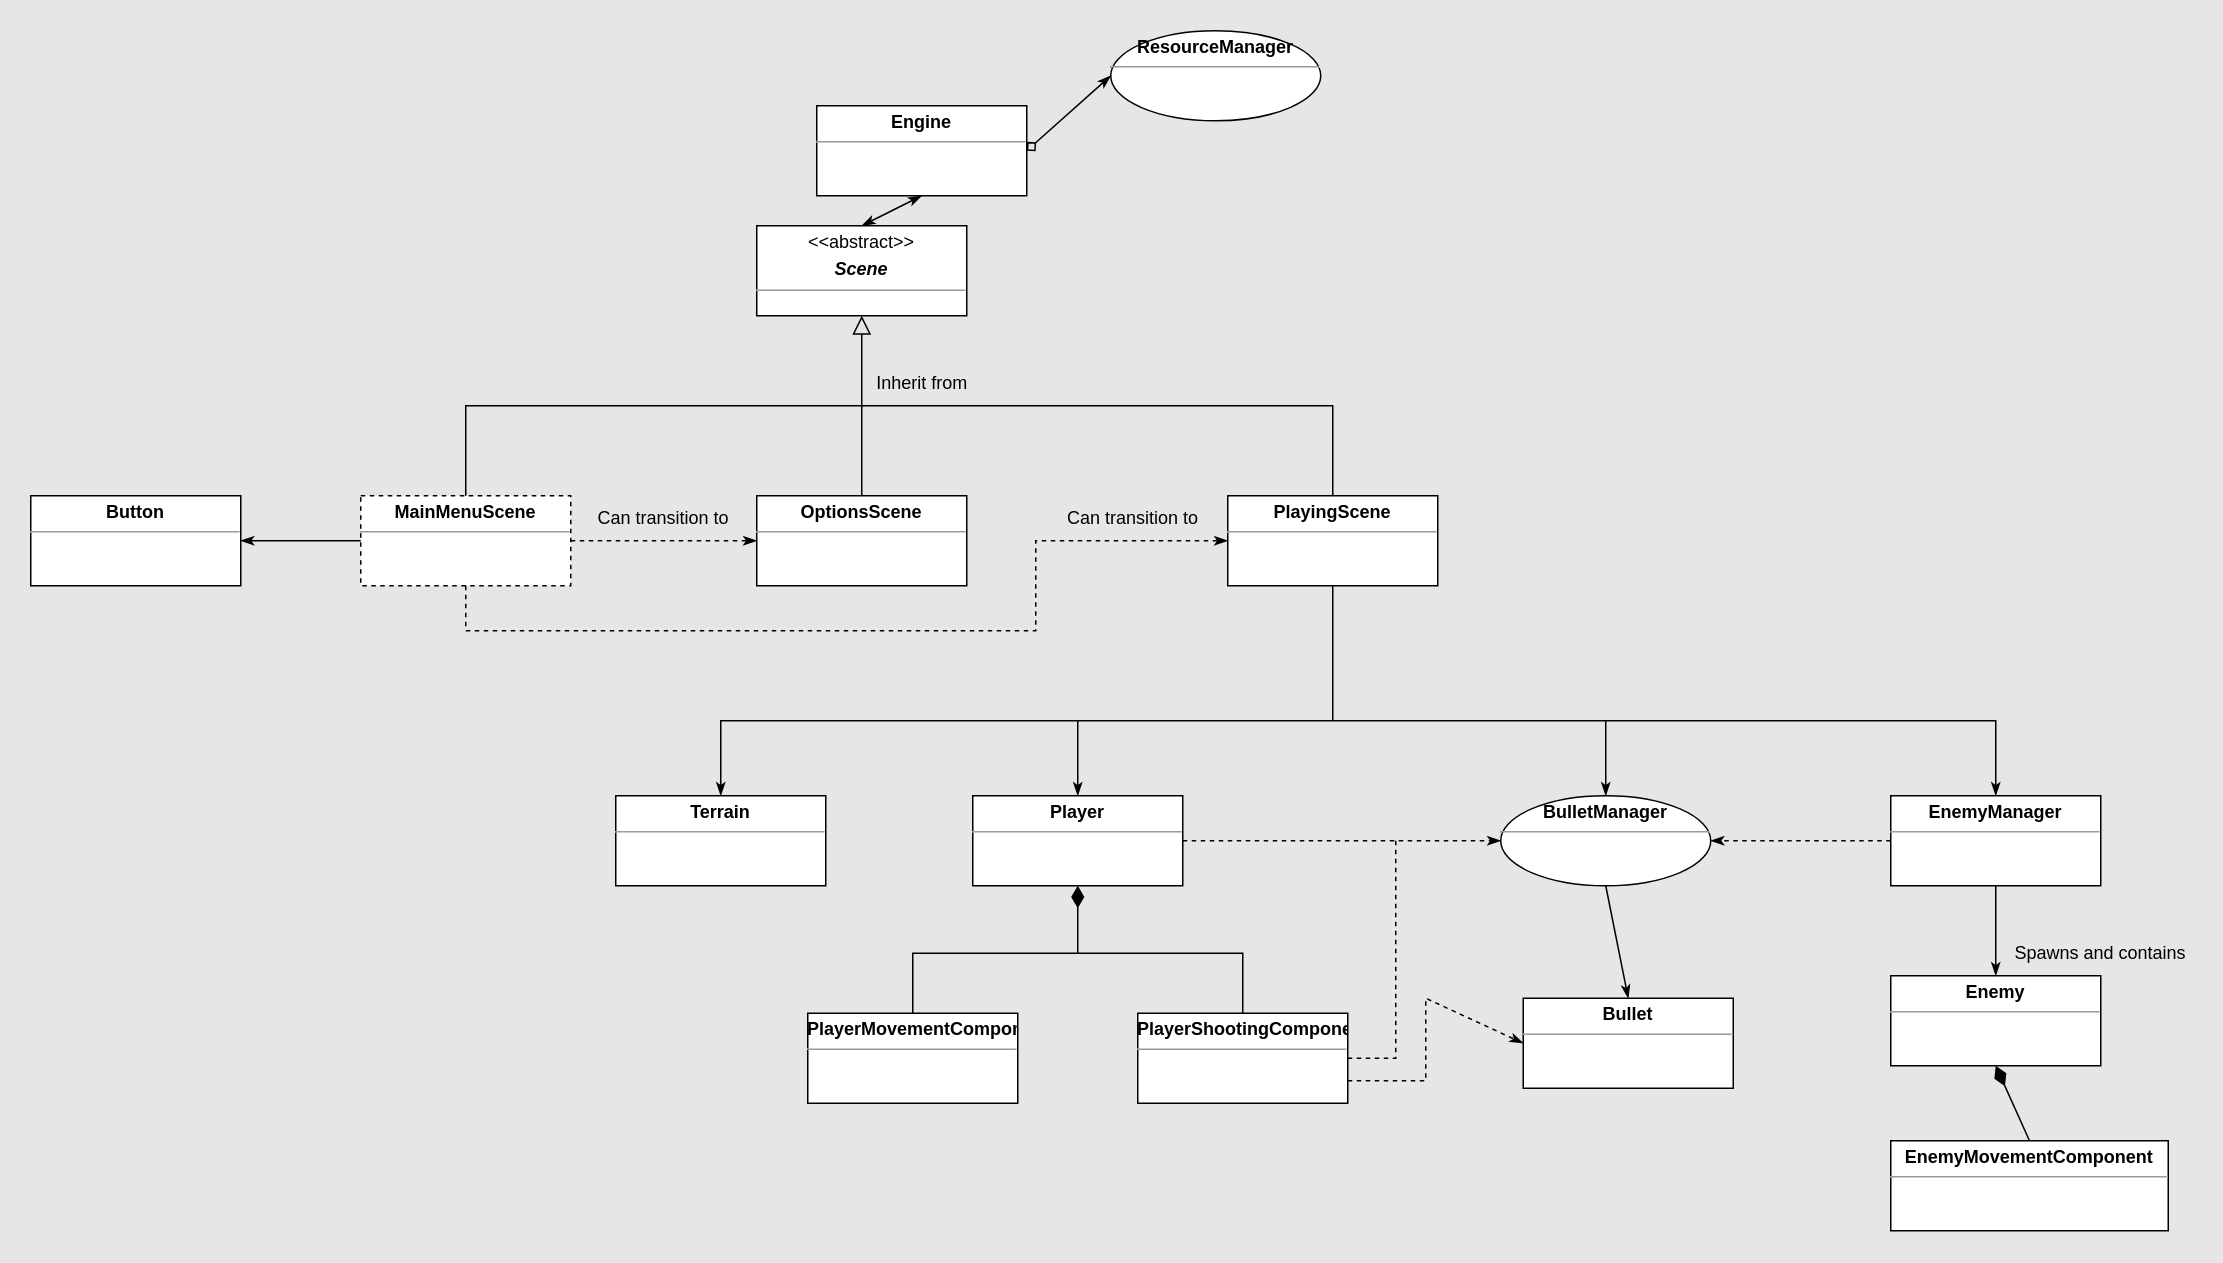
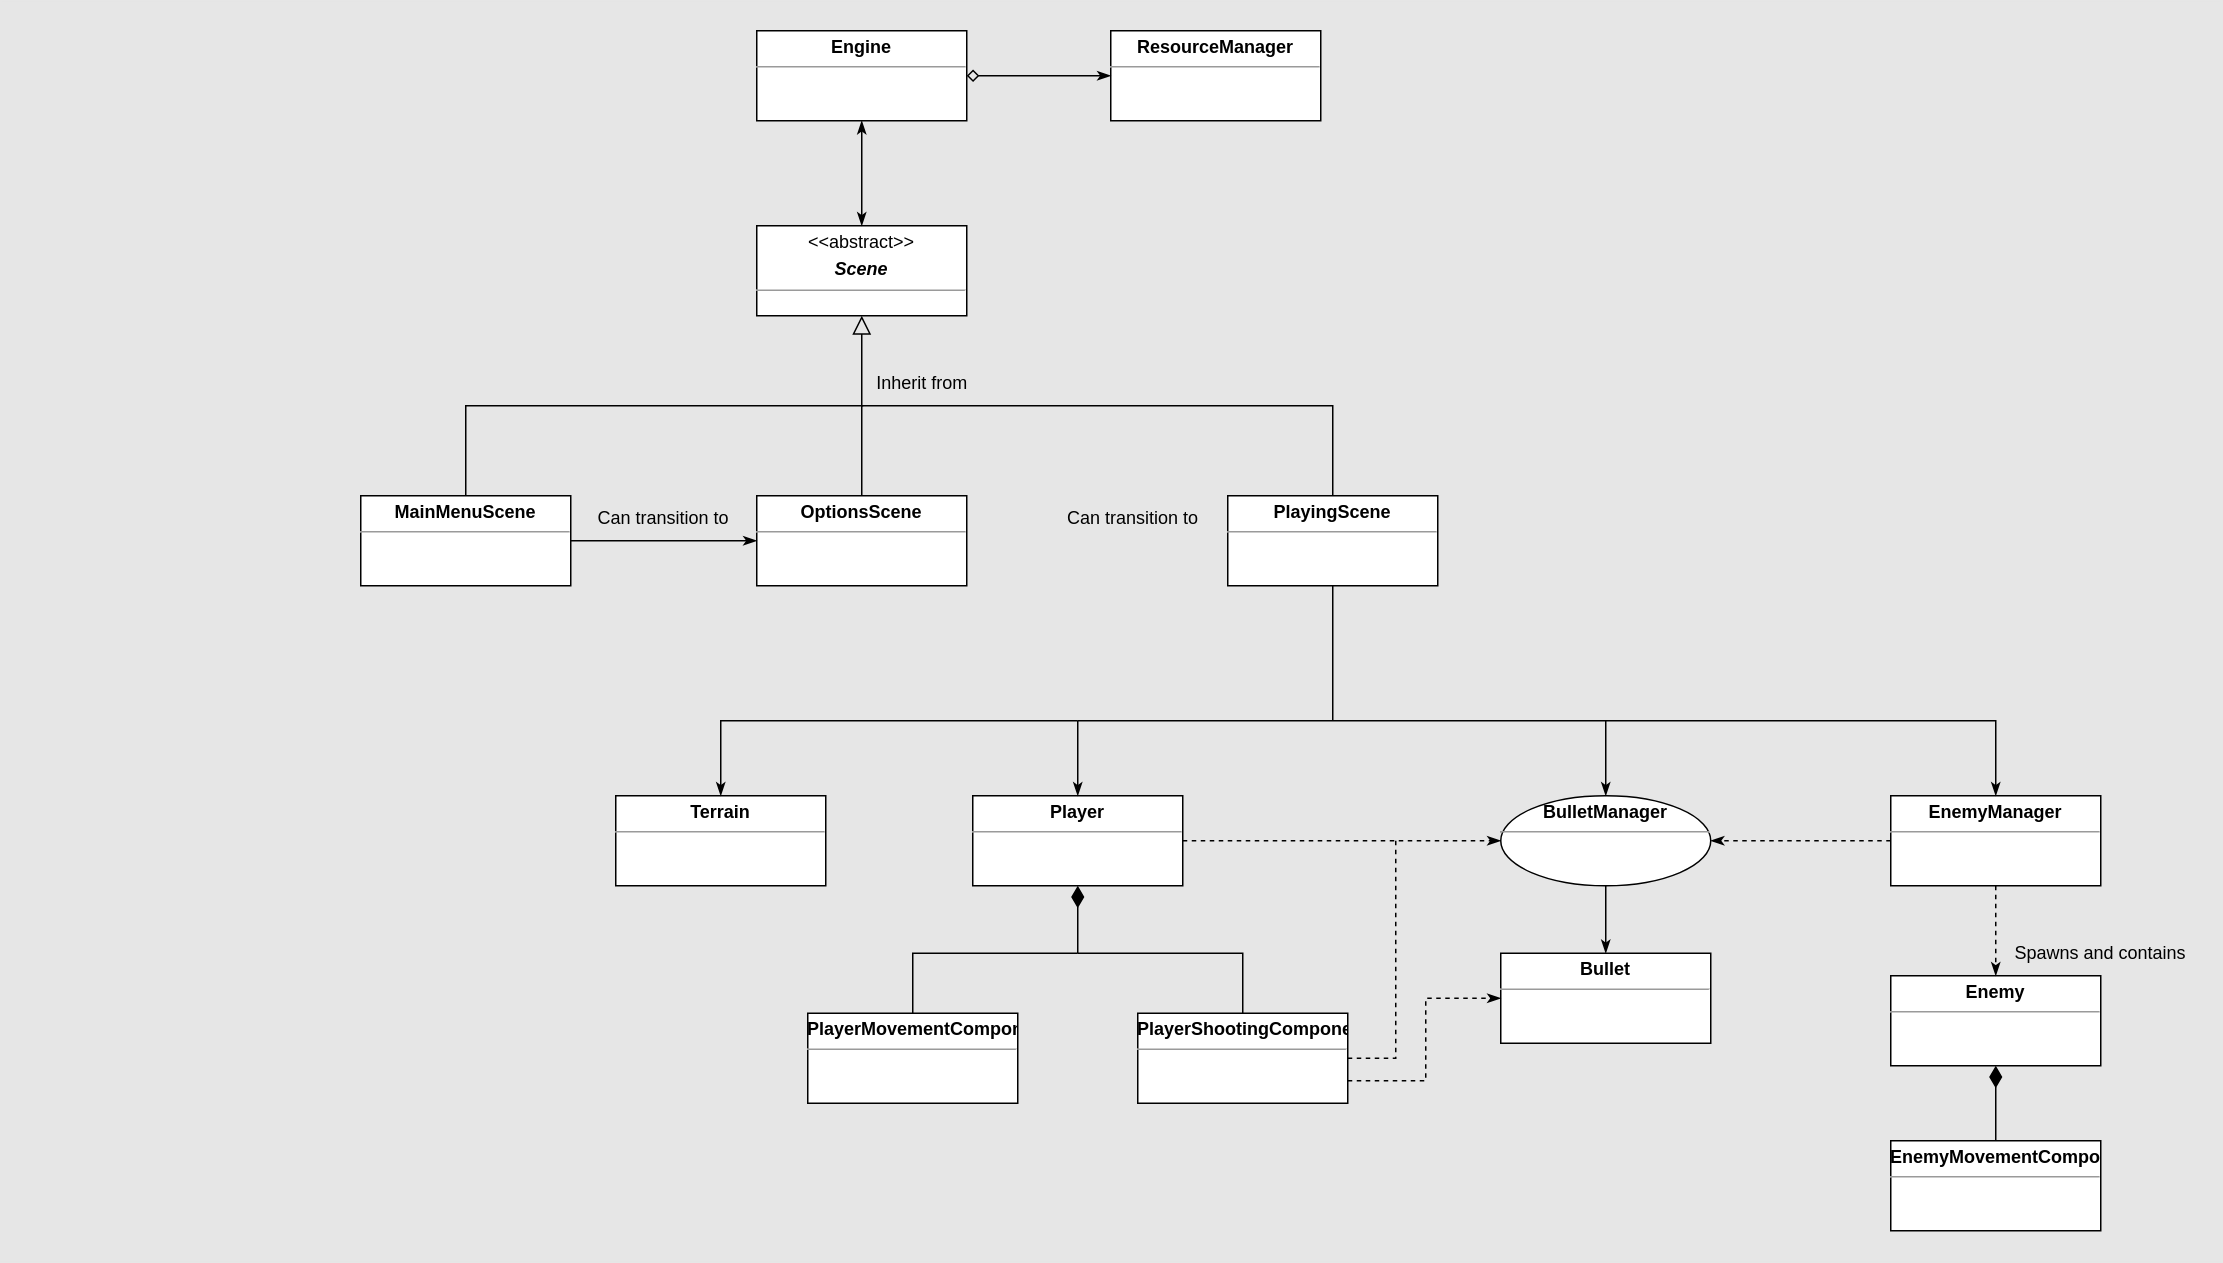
node "ResourceManager": shape ellipse -> rectangle
node "Engine": moved (922, 151) -> (862, 76)
node "Button": removed
edge "MainMenuScene" -> "Button": removed
node "MainMenuScene": style dashed -> solid
edge "MainMenuScene" -> "OptionsScene": style dashed -> solid
edge "MainMenuScene" -> "PlayingScene": removed
edge "EnemyManager" -> "Enemy": style solid -> dashed
node "Bullet": moved (1628, 1043) -> (1606, 998)
node "EnemyMovementComponent": size 278x90 -> 210x90
